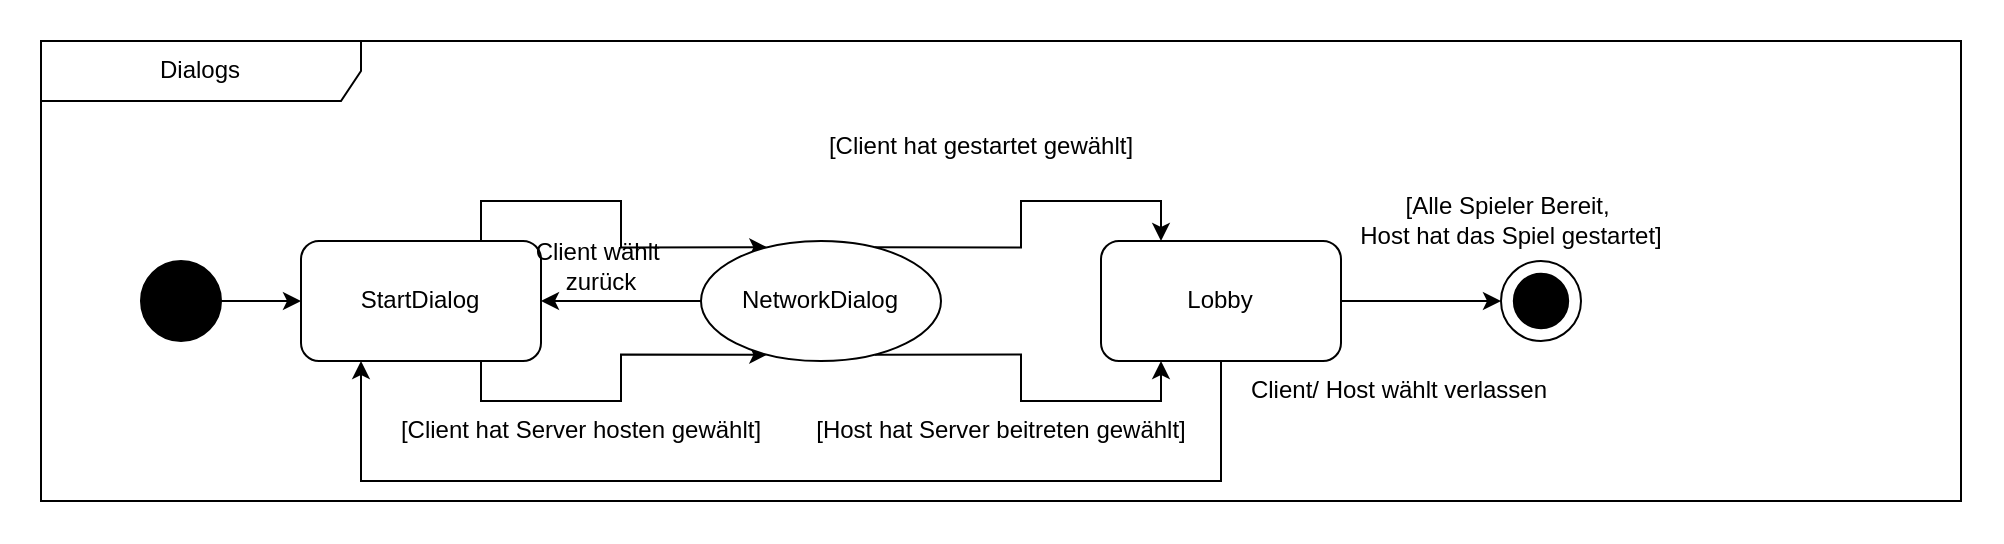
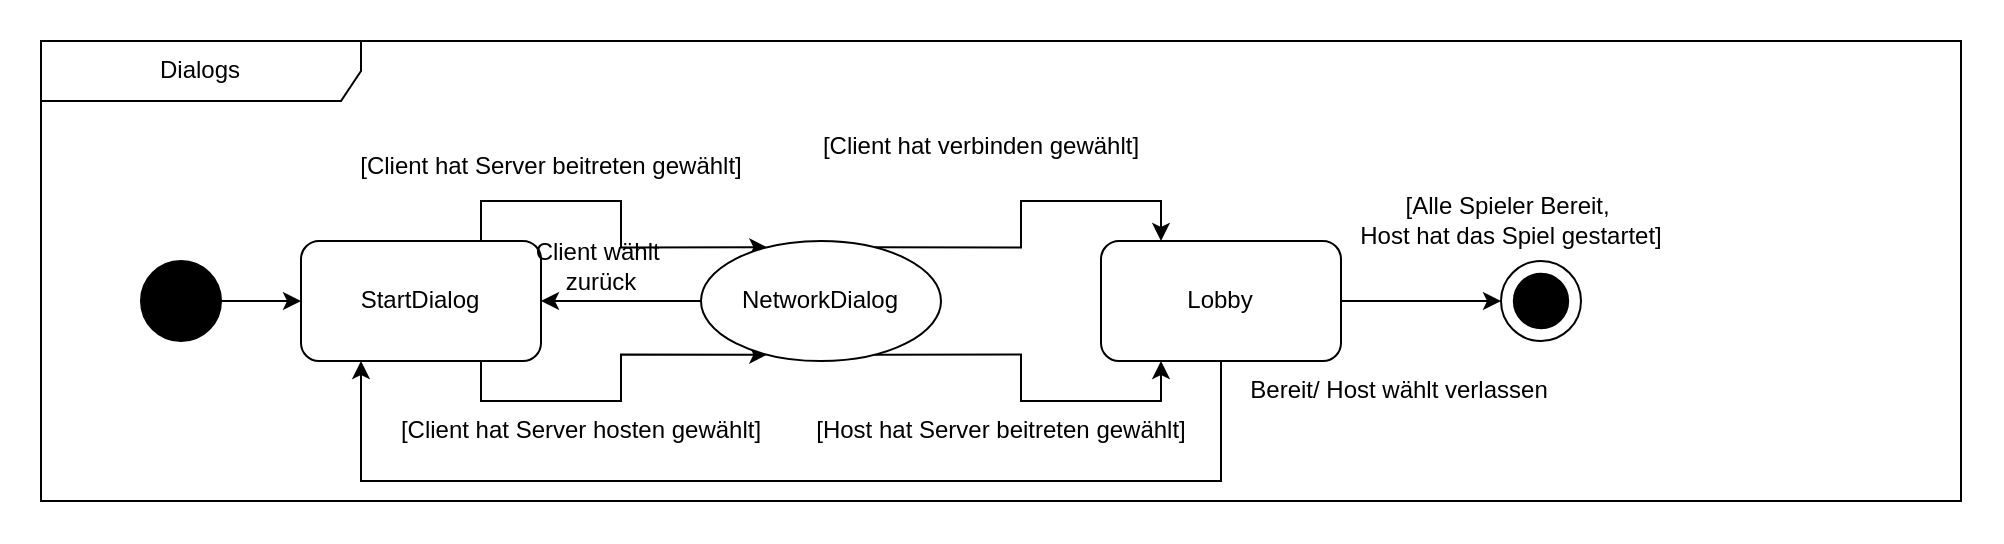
node "[Client hat gestartet gewählt]": label "[Client hat gestartet gewählt]" -> "[Client hat verbinden gewählt]"
node "[Client hat Server beitreten gewählt]": added
node "Client/ Host wählt verlassen": label "Client/ Host wählt verlassen" -> "Bereit/ Host wählt verlassen"
